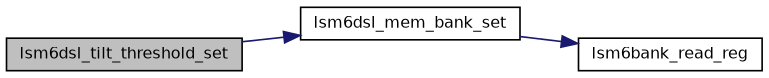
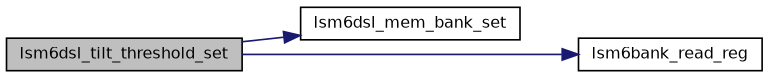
edge "lsm6dsl_mem_bank_set" -> "lsm6bank_read_reg": now "lsm6dsl_tilt_threshold_set" -> "lsm6bank_read_reg"
